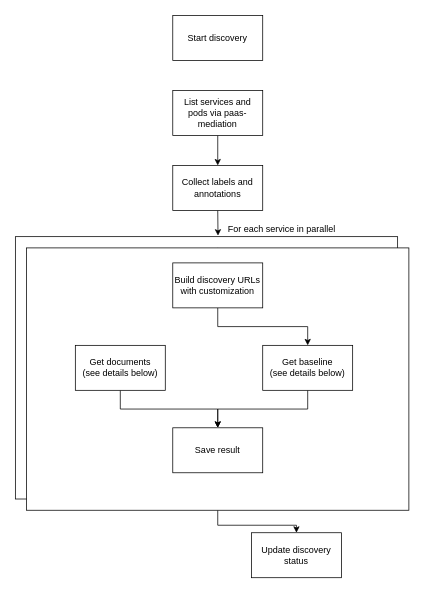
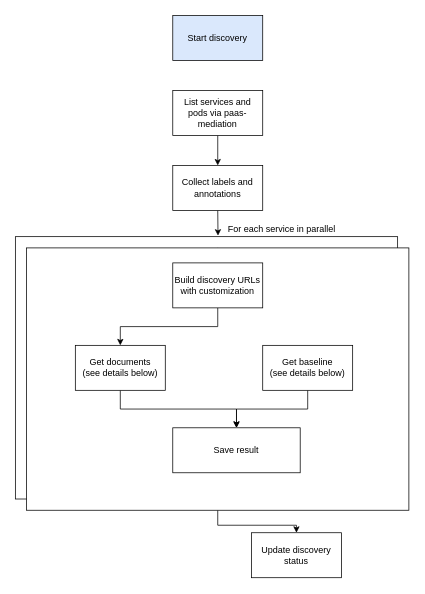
node "Start discovery": fillcolor #ffffff -> #dae8fc
edge "Build discovery URLs with customization" -> "Get documents(see details below)": added
edge "Build discovery URLs with customization" -> "Get baseline(see details below)": removed
node "Save result": size 90x45 -> 128x45
